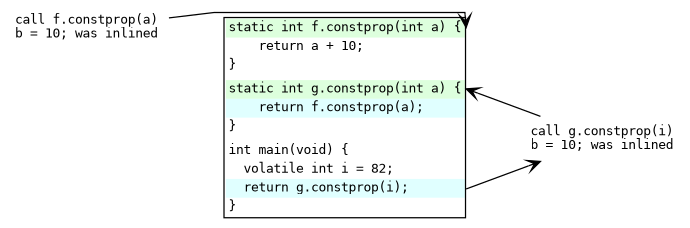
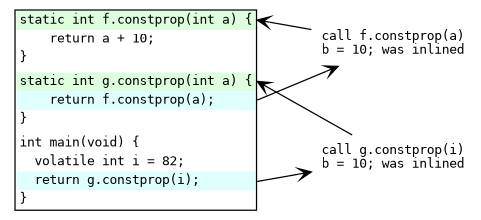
edge "static int f.constprop(int a) {" -> "call f.constprop(a) b = 10; was inlined": added
